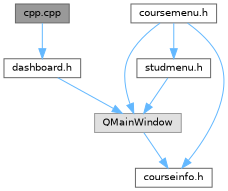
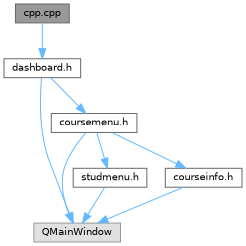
edge "dashboard.h" -> "coursemenu.h": added
edge "QMainWindow" -> "courseinfo.h": reversed
